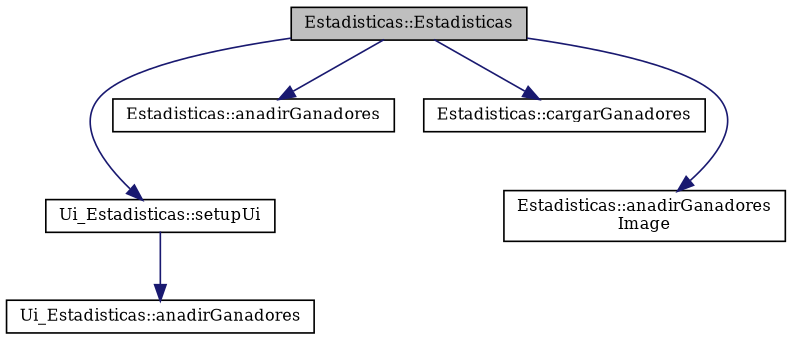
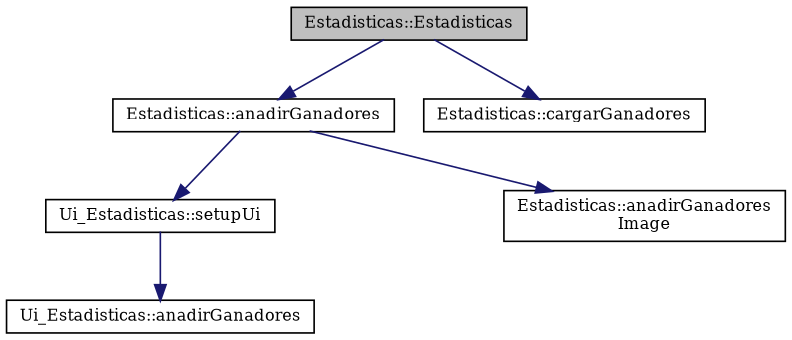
edge "Estadisticas::Estadisticas" -> "Estadisticas::anadirGanadores Image": now "Estadisticas::anadirGanadores" -> "Estadisticas::anadirGanadores Image"
edge "Estadisticas::Estadisticas" -> "Ui_Estadisticas::setupUi": now "Estadisticas::anadirGanadores" -> "Ui_Estadisticas::setupUi"
